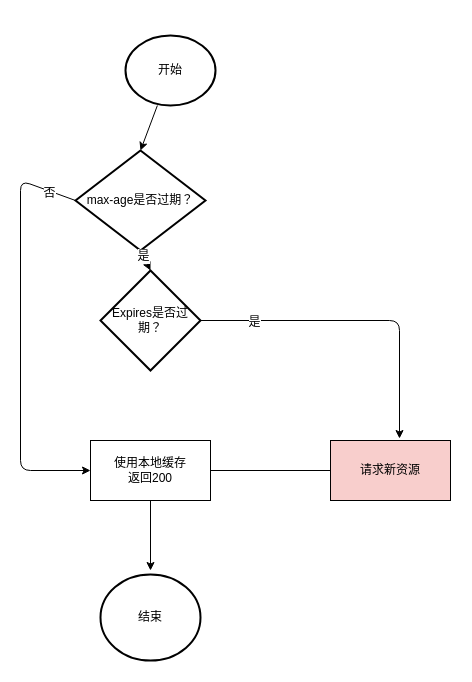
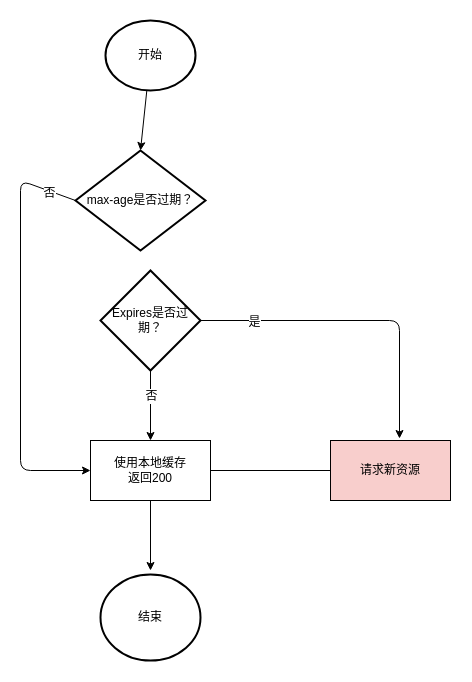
node "开始": moved (171, 71) -> (151, 56)
edge "max-age是否过期？" -> "Expires是否过期？": removed, label "是"
edge "Expires是否过期？" -> "使用本地缓存 返回200": added, label "否"
